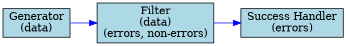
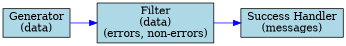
node "Success Handler (errors)": label "Success Handler (errors)" -> "Success Handler (messages)"
